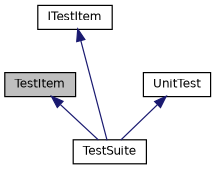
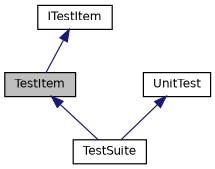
edge "TestSuite" -> "ITestItem": now "TestItem" -> "ITestItem"
